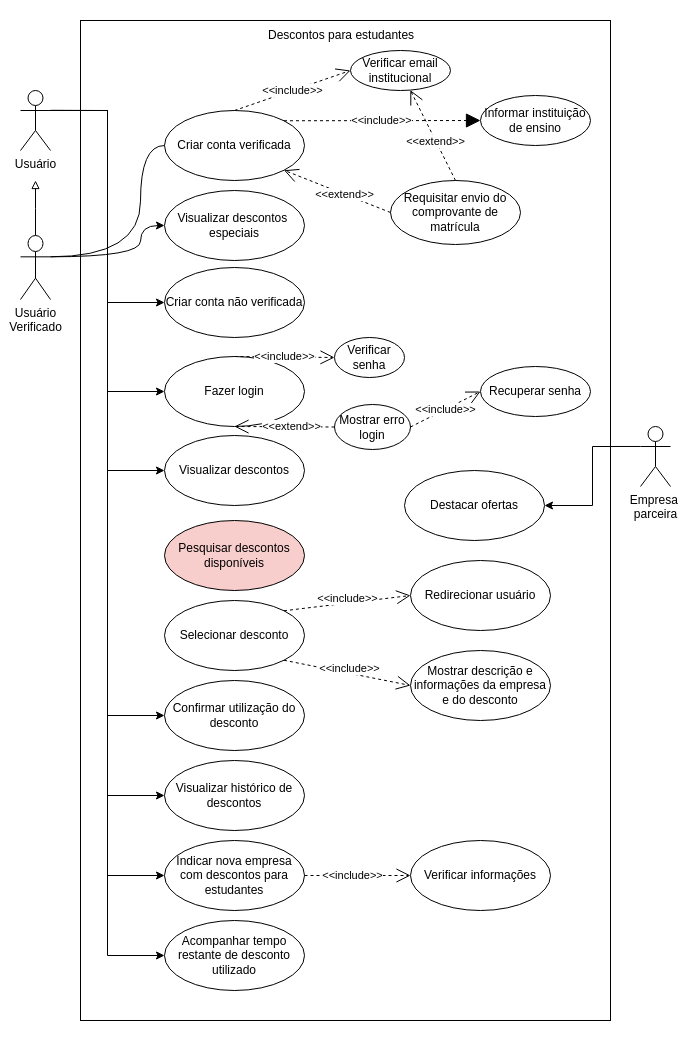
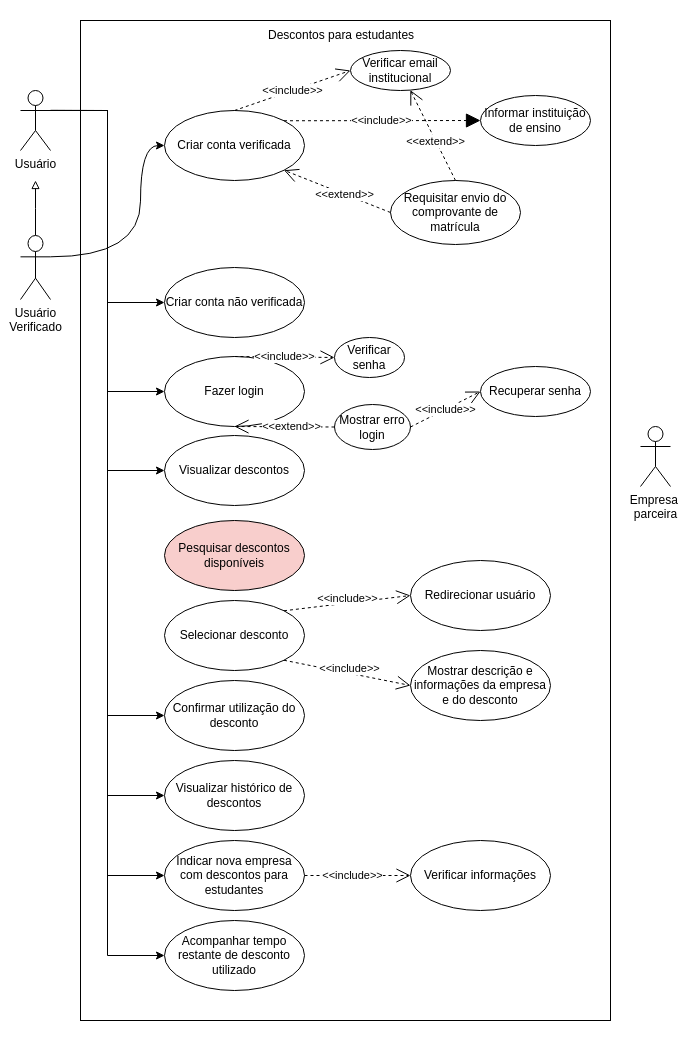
edge "Criar conta verificada" -- "Usuário Verificado": arrowhead none -> classic
node "Visualizar descontos especiais": removed
edge "Usuário Verificado" -> "Visualizar descontos especiais": removed
edge "Empresa parceira" -> "Destacar ofertas": removed
node "Destacar ofertas": removed
